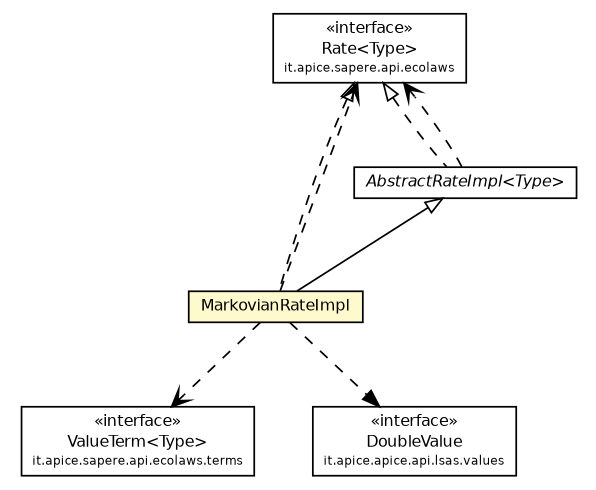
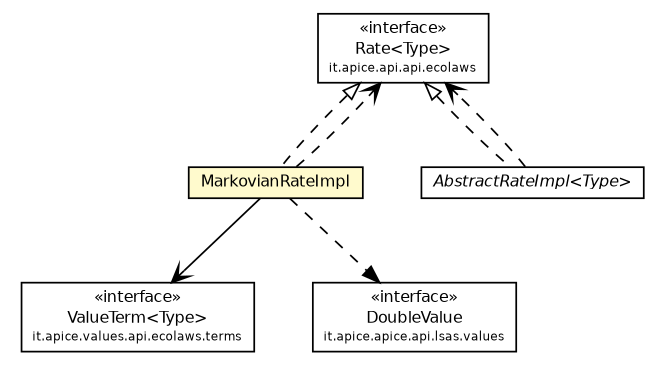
node "Rate<Type>": text "it.apice.sapere.api.ecolaws" -> "it.apice.api.api.ecolaws"
edge "MarkovianRateImpl" -> "AbstractRateImpl<Type>": removed
edge "MarkovianRateImpl" -> "ValueTerm<Type>": style dashed -> solid
node "ValueTerm<Type>": text "it.apice.sapere.api.ecolaws.terms" -> "it.apice.values.api.ecolaws.terms"
